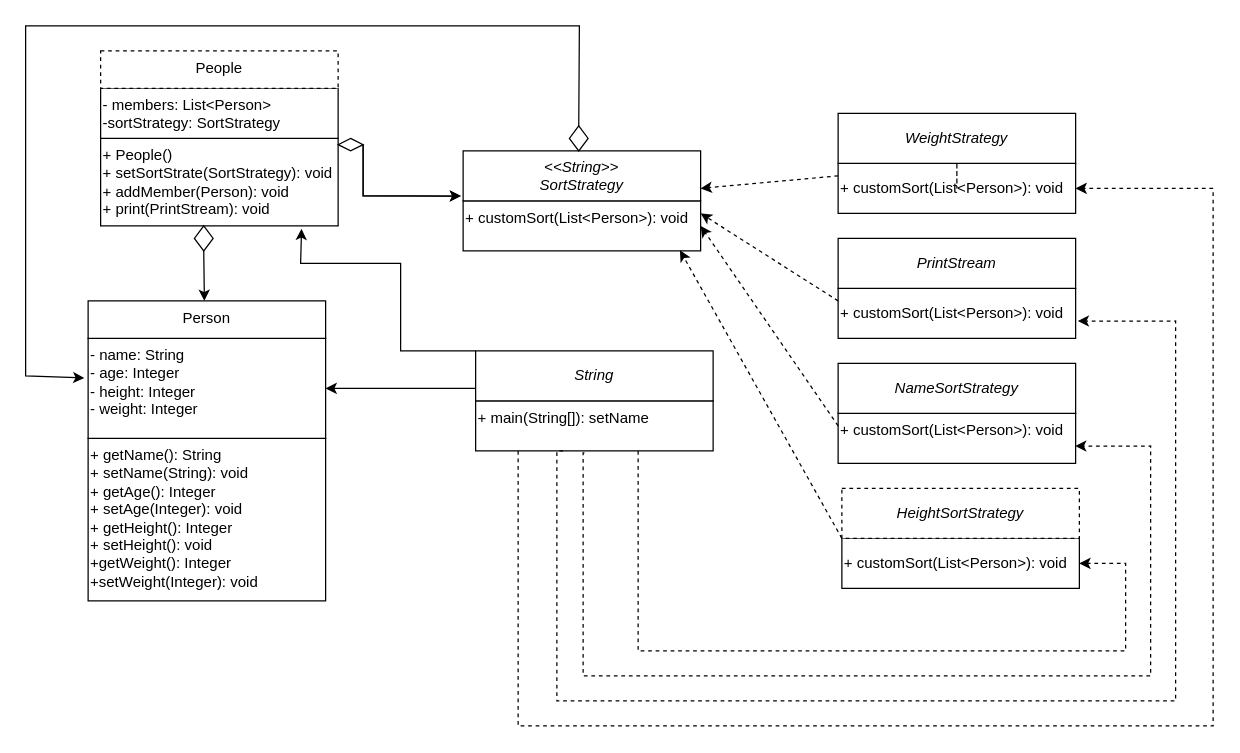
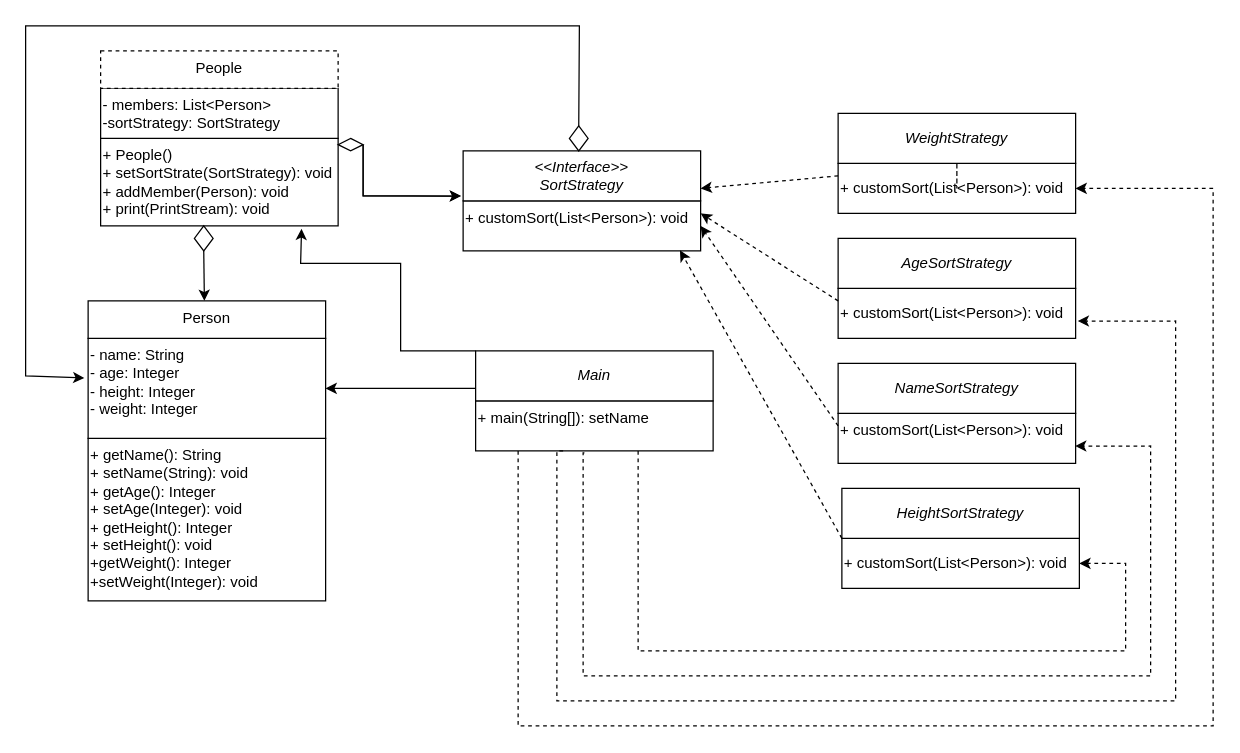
node "<<String>> SortStrategy": label "<<String>> SortStrategy" -> "<<Interface>> SortStrategy"
node "PrintStream": label "PrintStream" -> "AgeSortStrategy"
node "String": label "String" -> "Main"
node "HeightSortStrategy": style dashed -> solid
